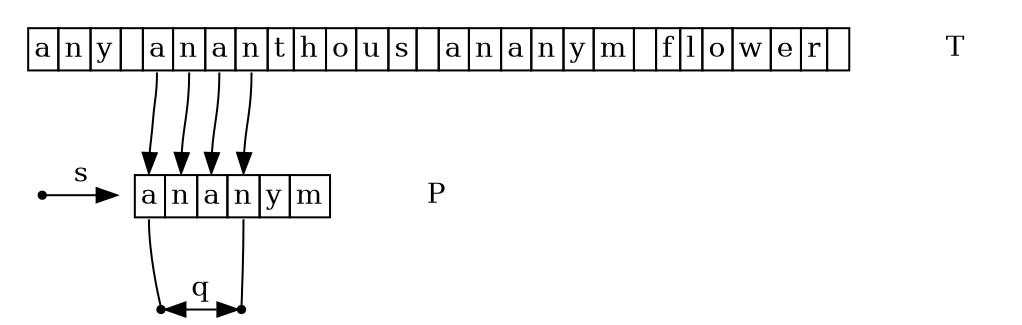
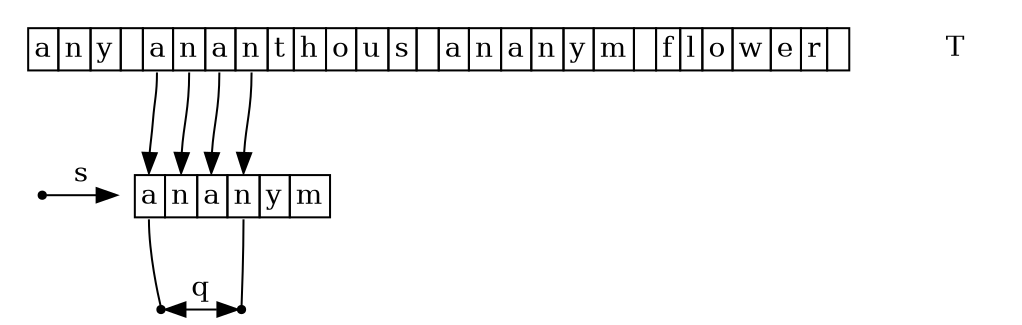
node "P": removed
